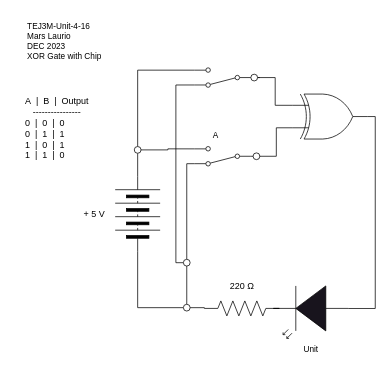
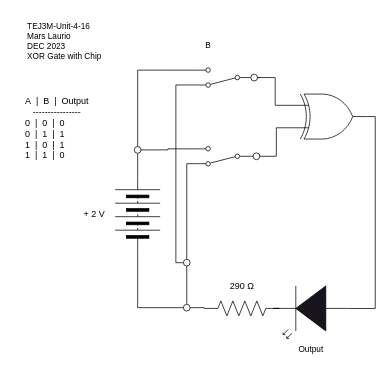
node "B": added
node "A": removed
node "+ 5 V": label "+ 5 V" -> "+ 2 V"
node "220 Ω": label "220 Ω" -> "290 Ω"
node "Unit": label "Unit" -> "Output"
